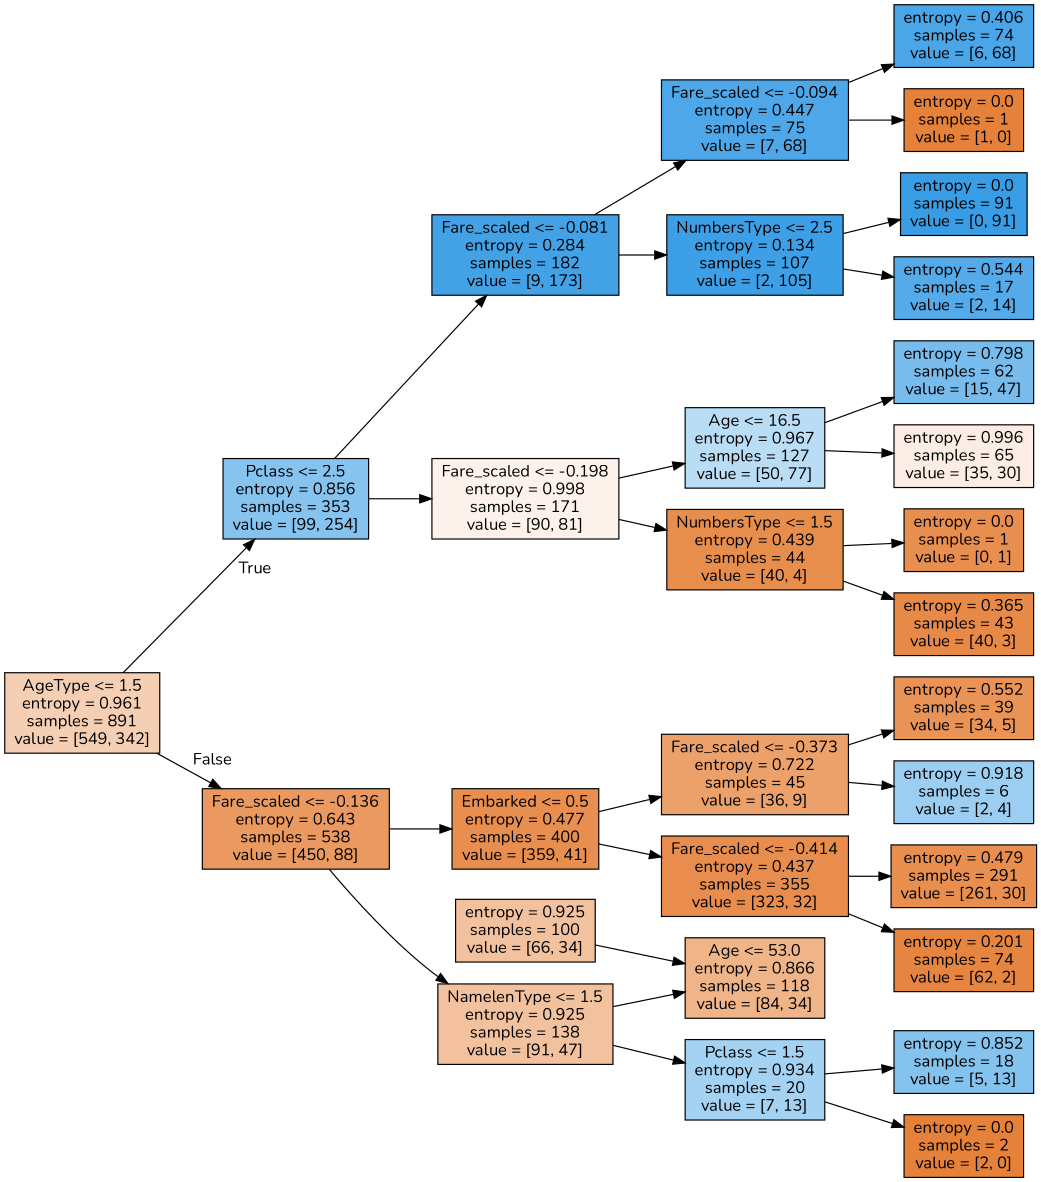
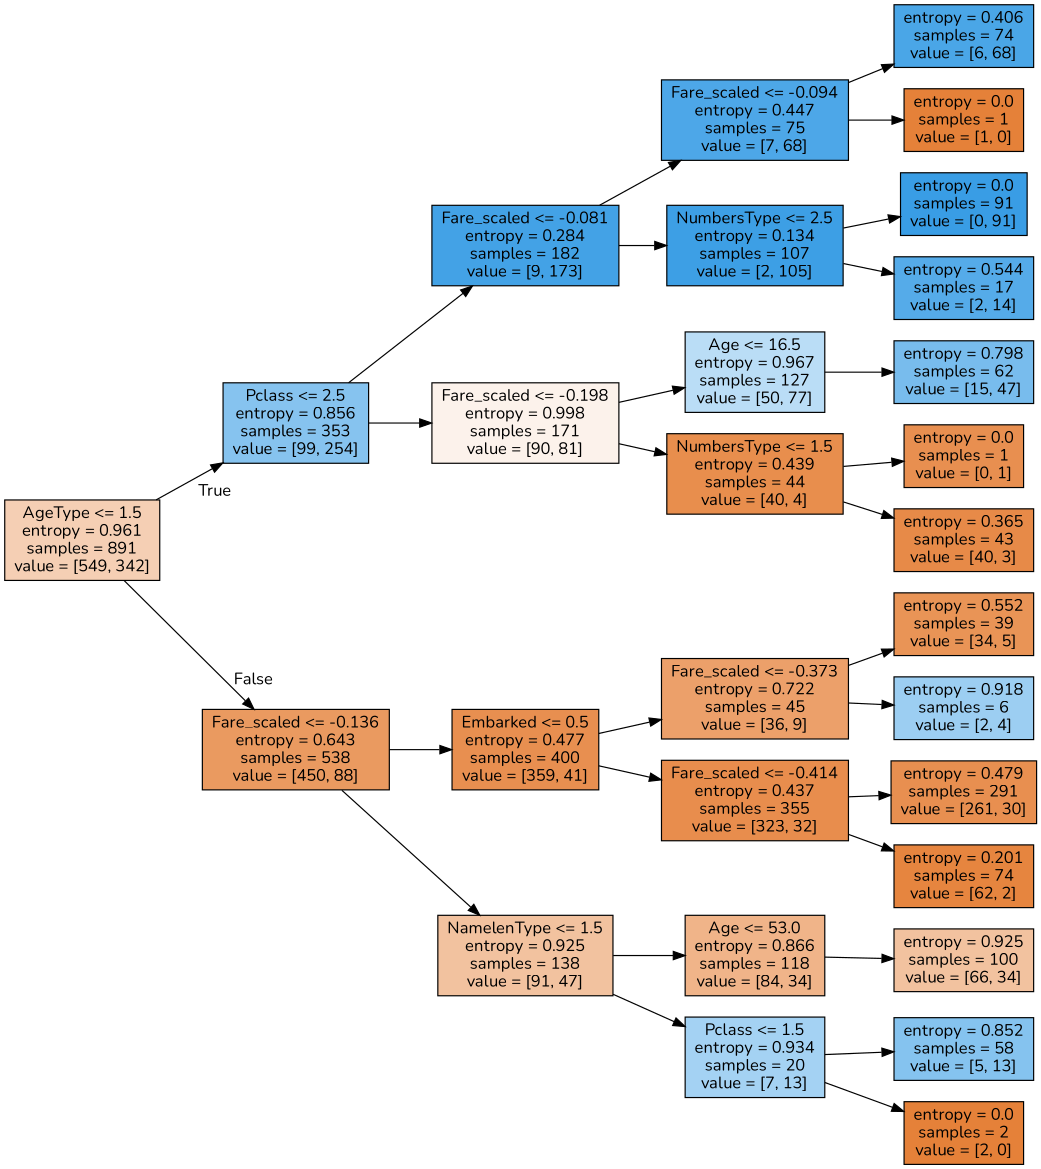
node "entropy = 0.996 samples = 65 value = [35, 30]": removed
edge "entropy = 0.925 samples = 100 value = [66, 34]" -> "Age <= 53.0 entropy = 0.866 samples = 118 value = [84, 34]": reversed
node "entropy = 0.852 samples = 18 value = [5, 13]": label "entropy = 0.852 samples = 18 value = [5, 13]" -> "entropy = 0.852 samples = 58 value = [5, 13]"
